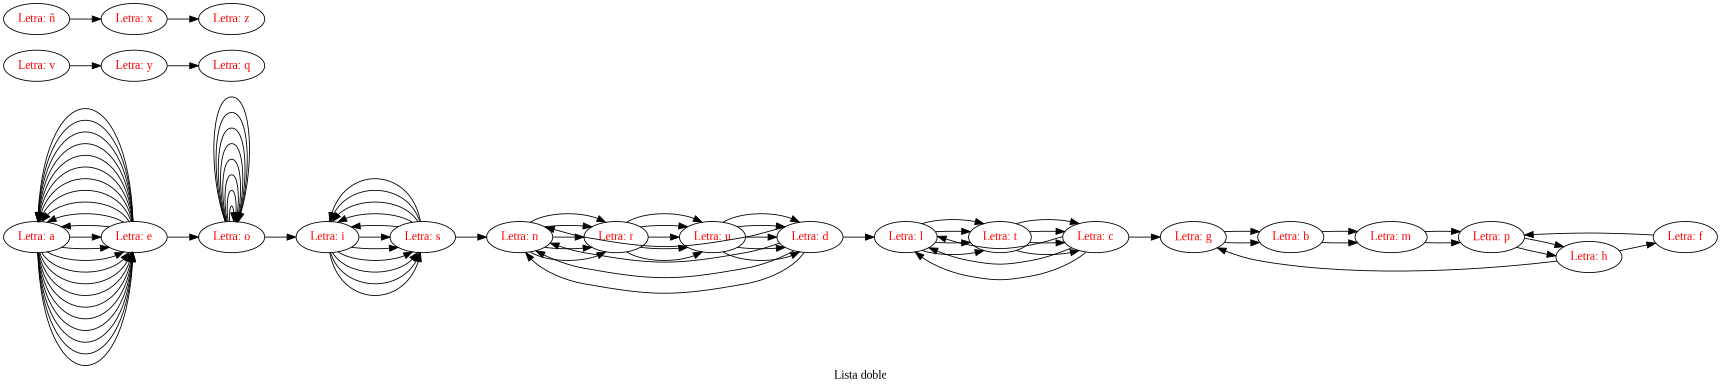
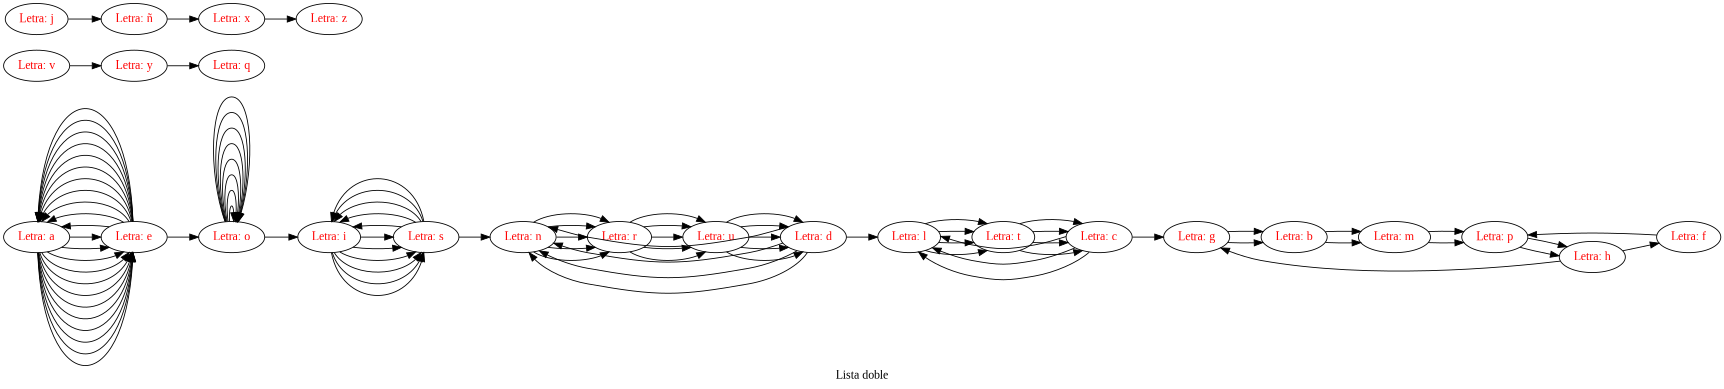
node "Letra: j": added
